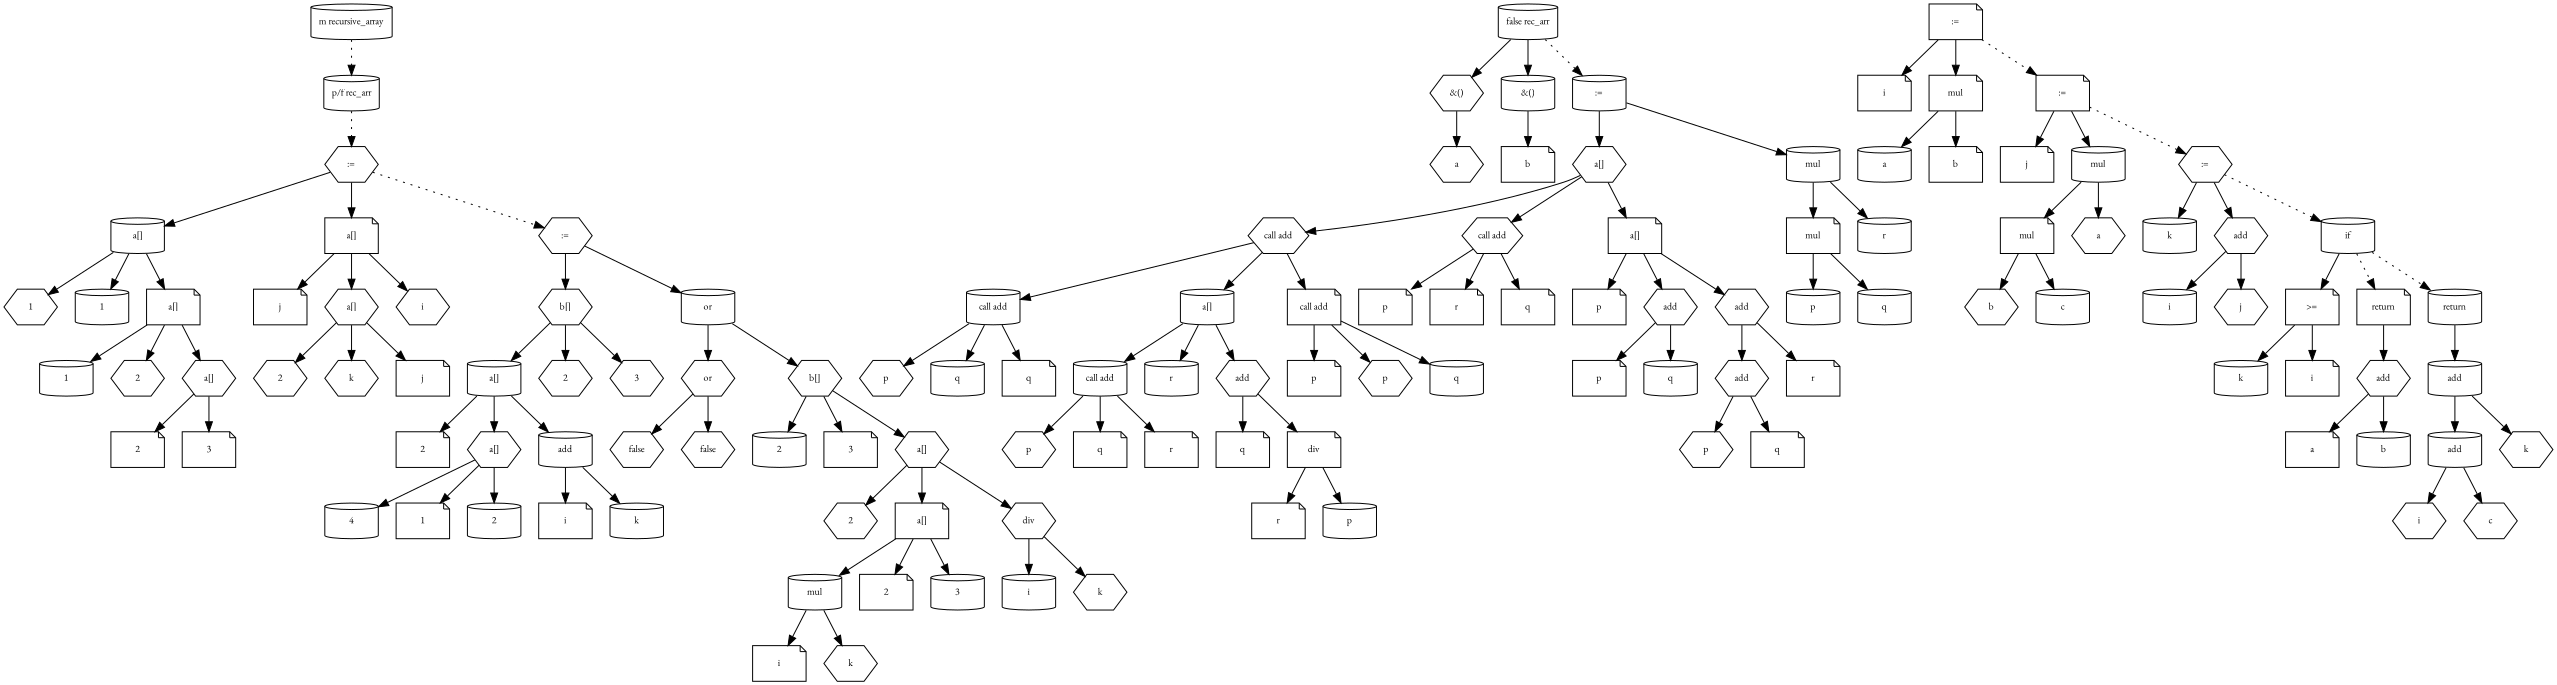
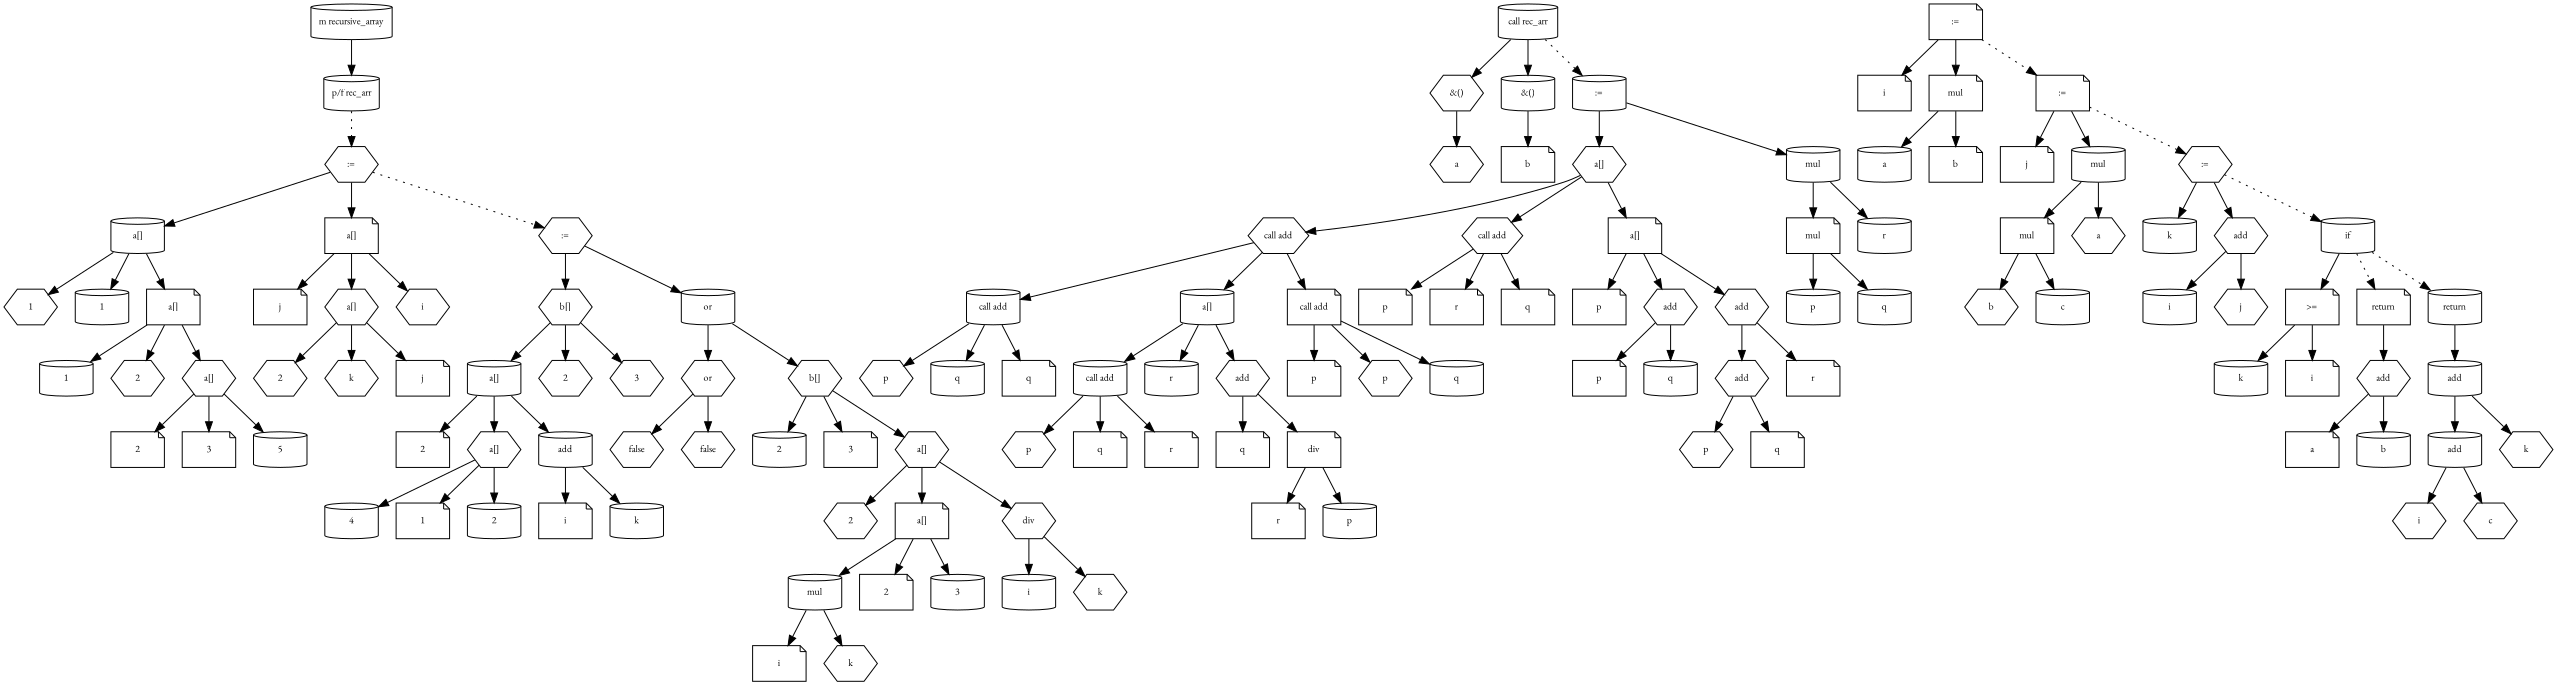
node "false rec_arr": label "false rec_arr" -> "call rec_arr"
edge "m recursive_array" -> "p/f rec_arr": style dotted -> solid
node "5": added
